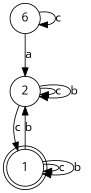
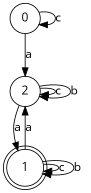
node "6": label "6" -> "0"
edge "2" -> "1": label "c" -> "a"
edge "1" -> "2": label "b" -> "a"
